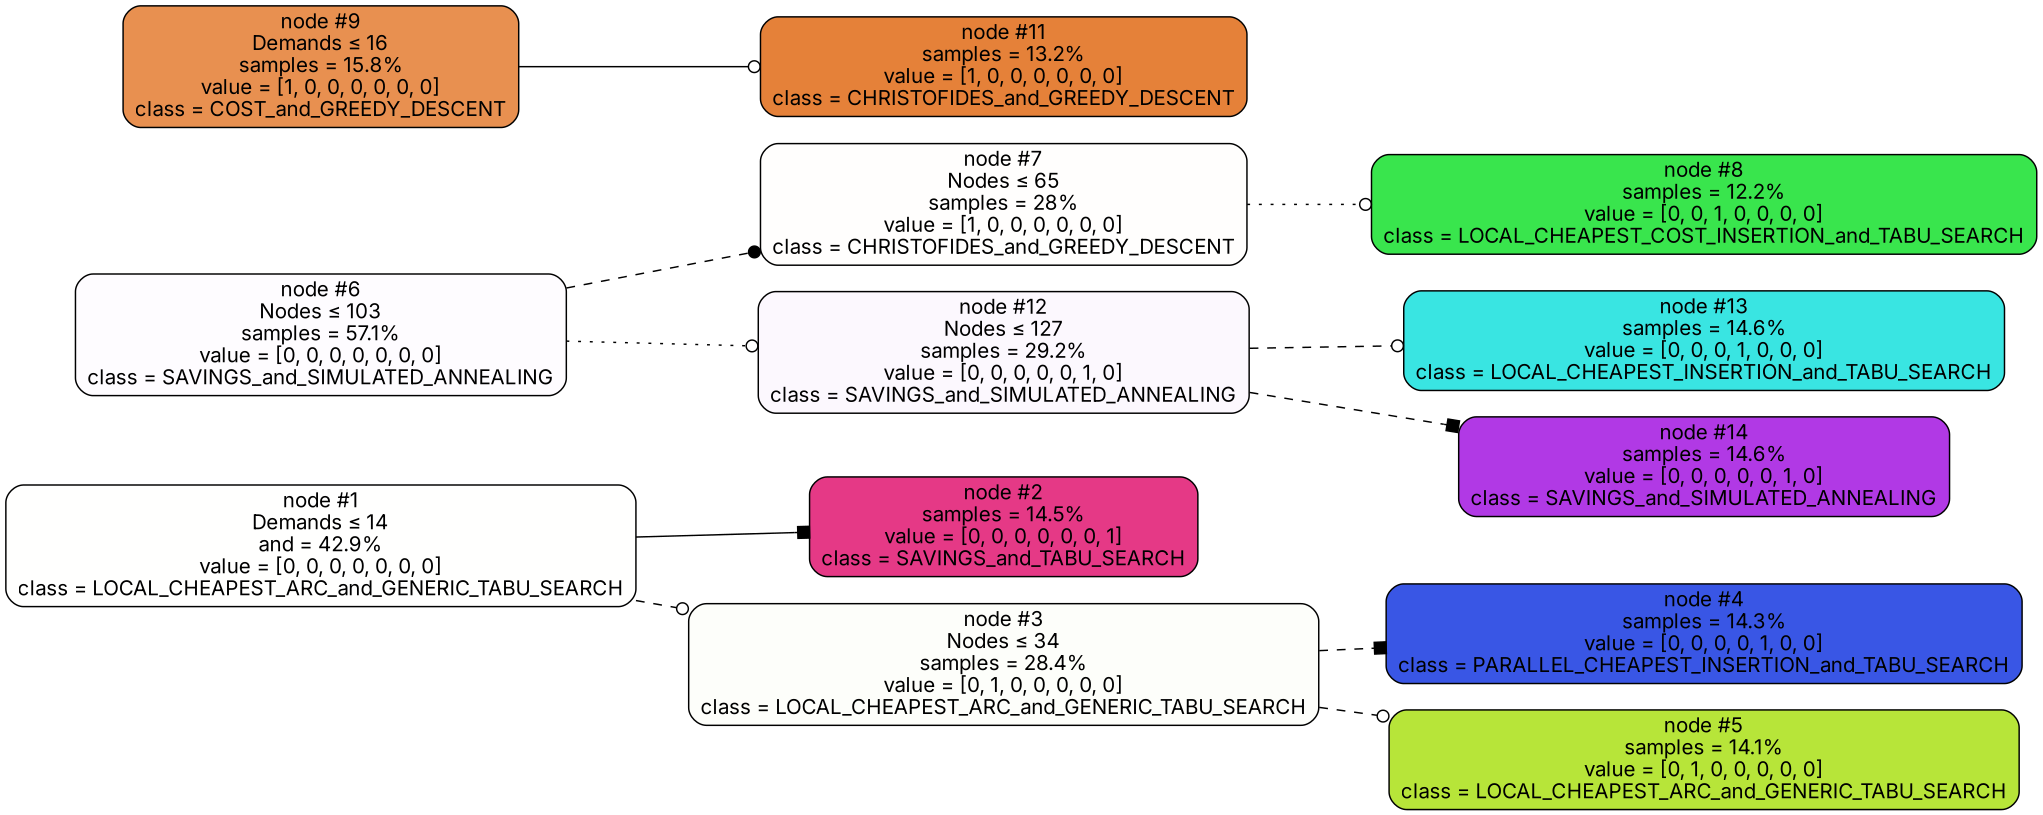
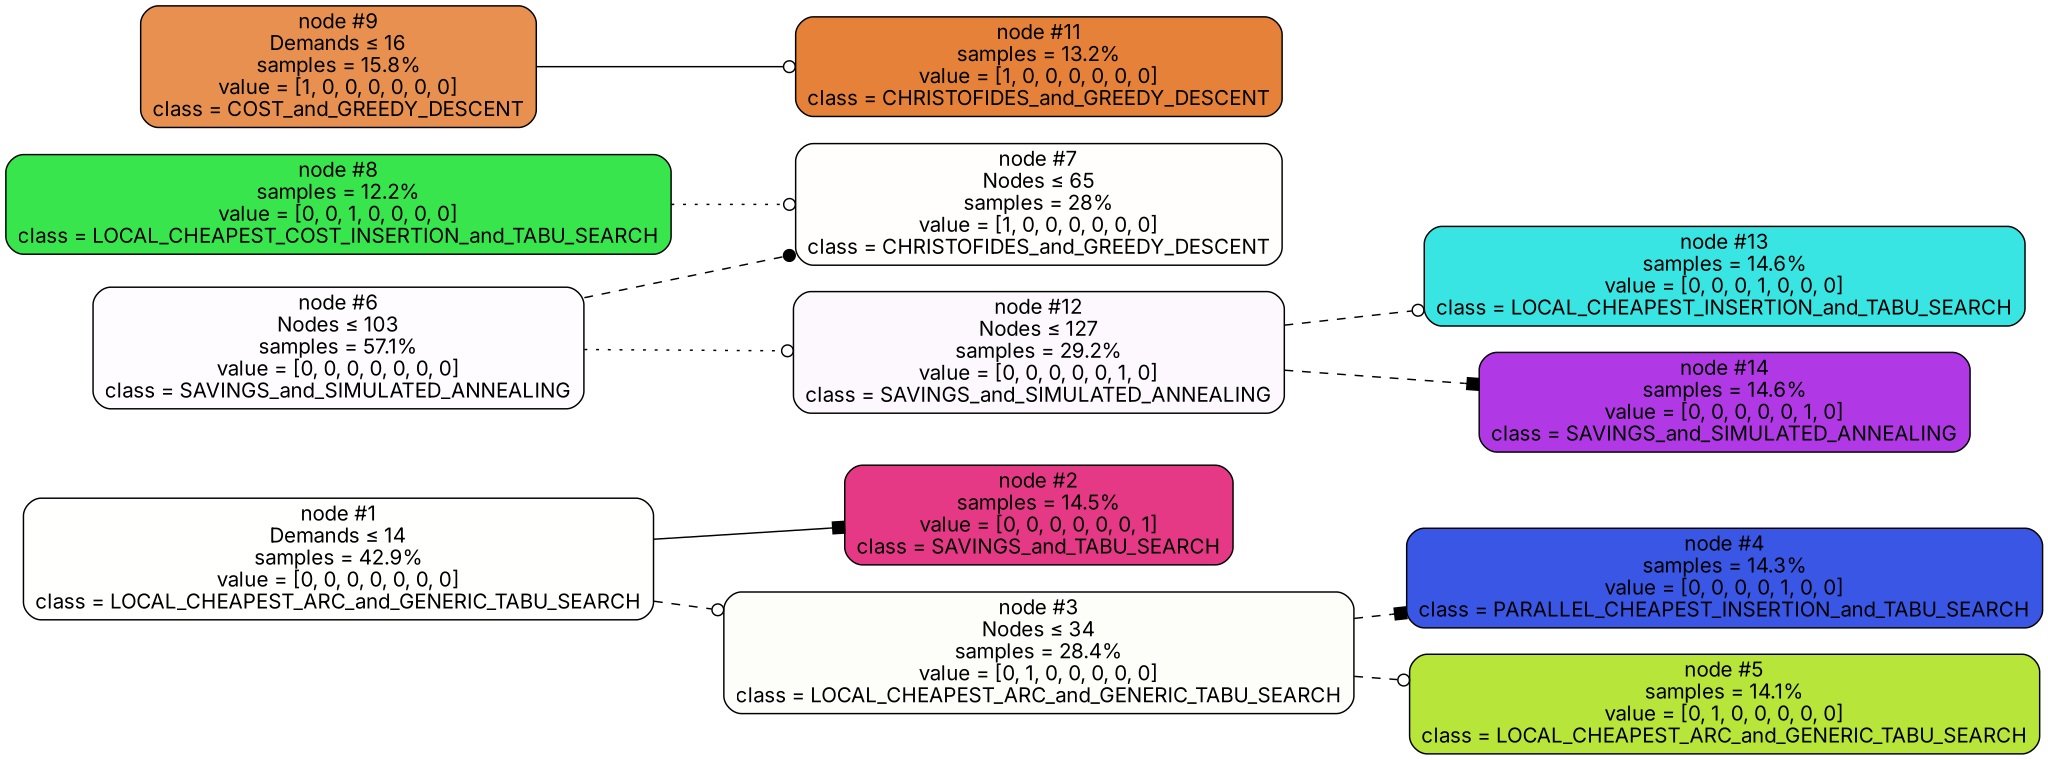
edge "node #7" -> "node #8": reversed
node "node #1": text "and = 42.9%" -> "samples = 42.9%"
